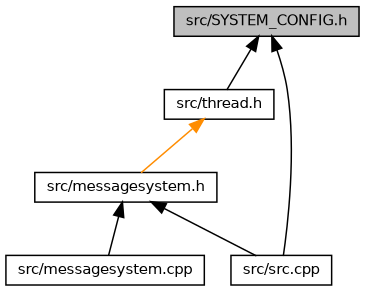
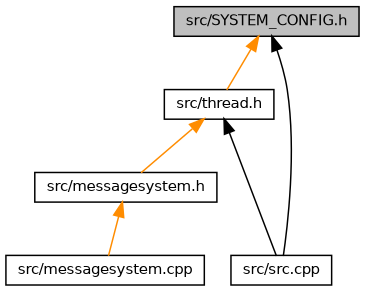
edge "src/thread.h" -> "src/SYSTEM_CONFIG.h": color black -> darkorange
edge "src/src.cpp" -> "src/messagesystem.h": now "src/src.cpp" -> "src/thread.h"
edge "src/messagesystem.cpp" -> "src/messagesystem.h": color black -> darkorange
